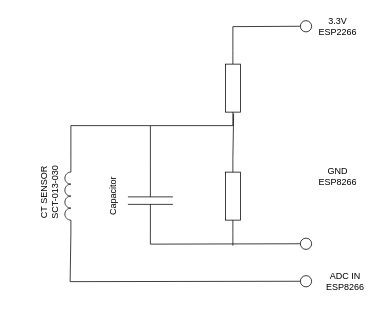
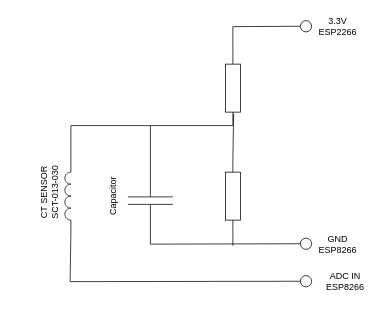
node "GND ESP8266": moved (338, 176) -> (338, 244)
